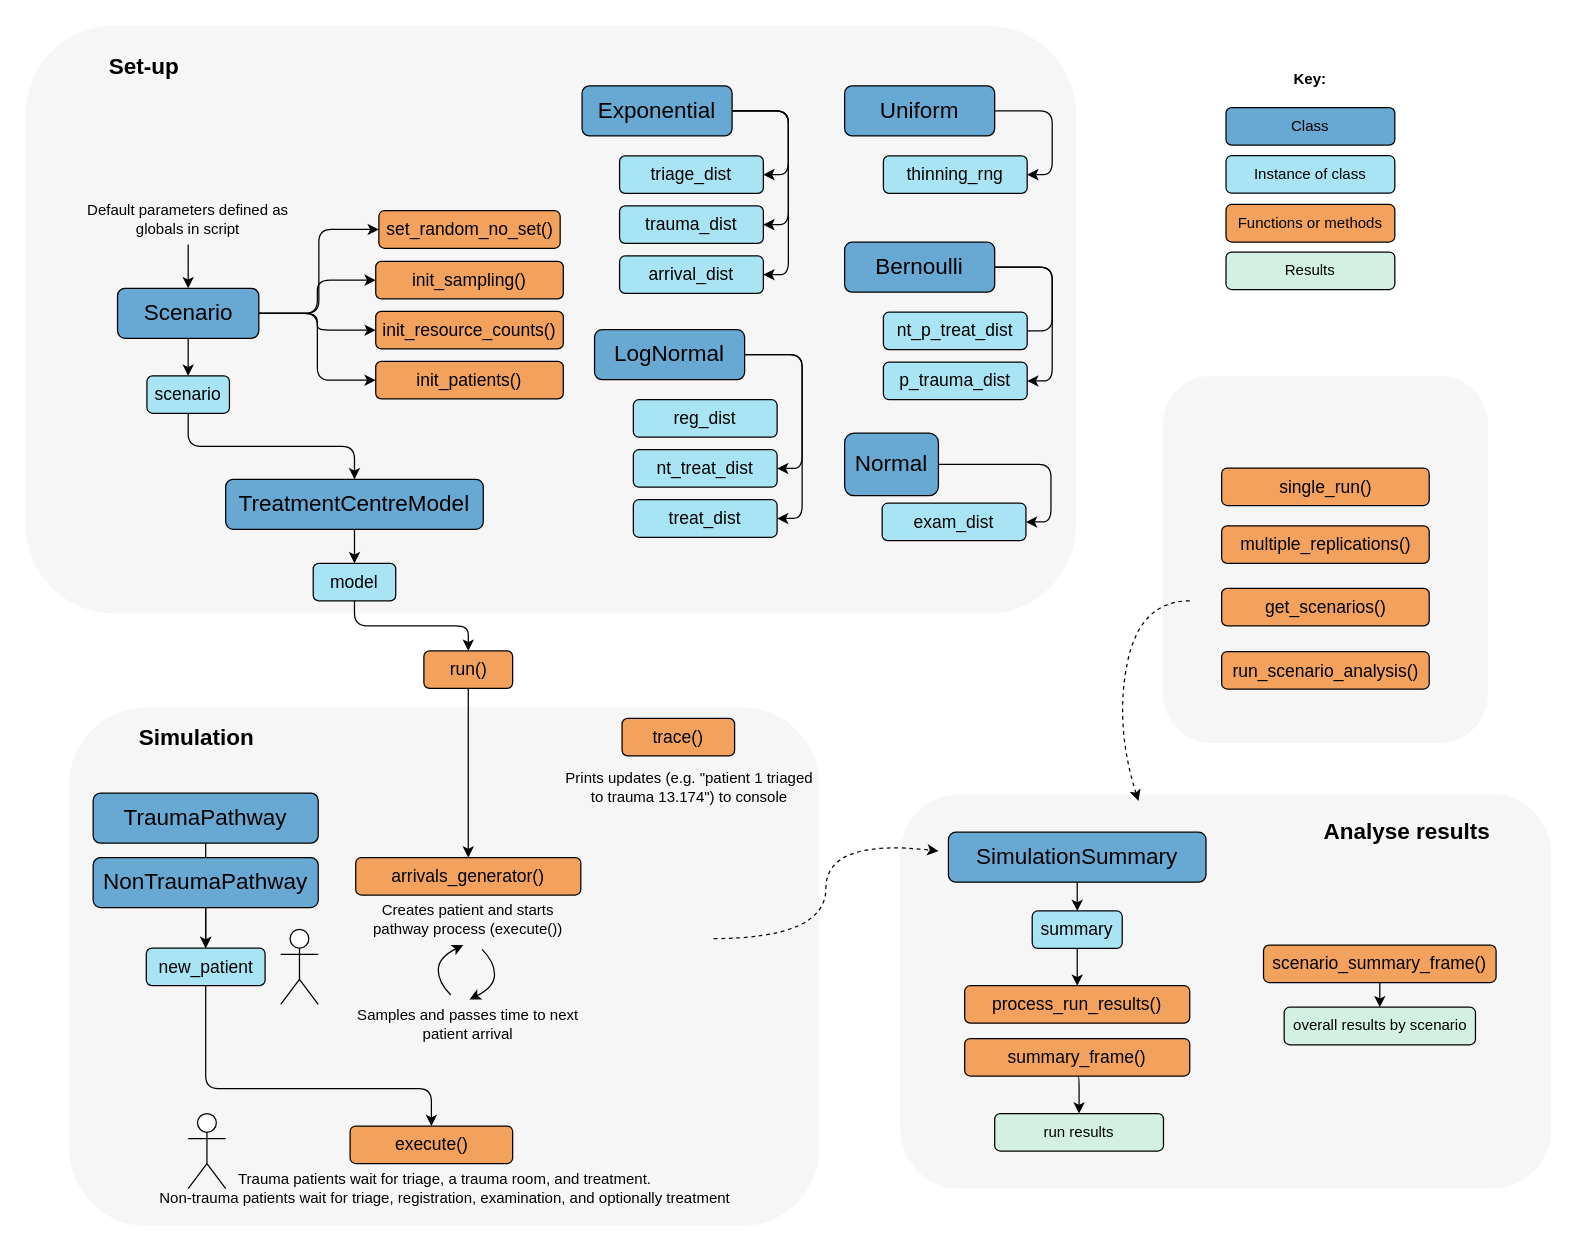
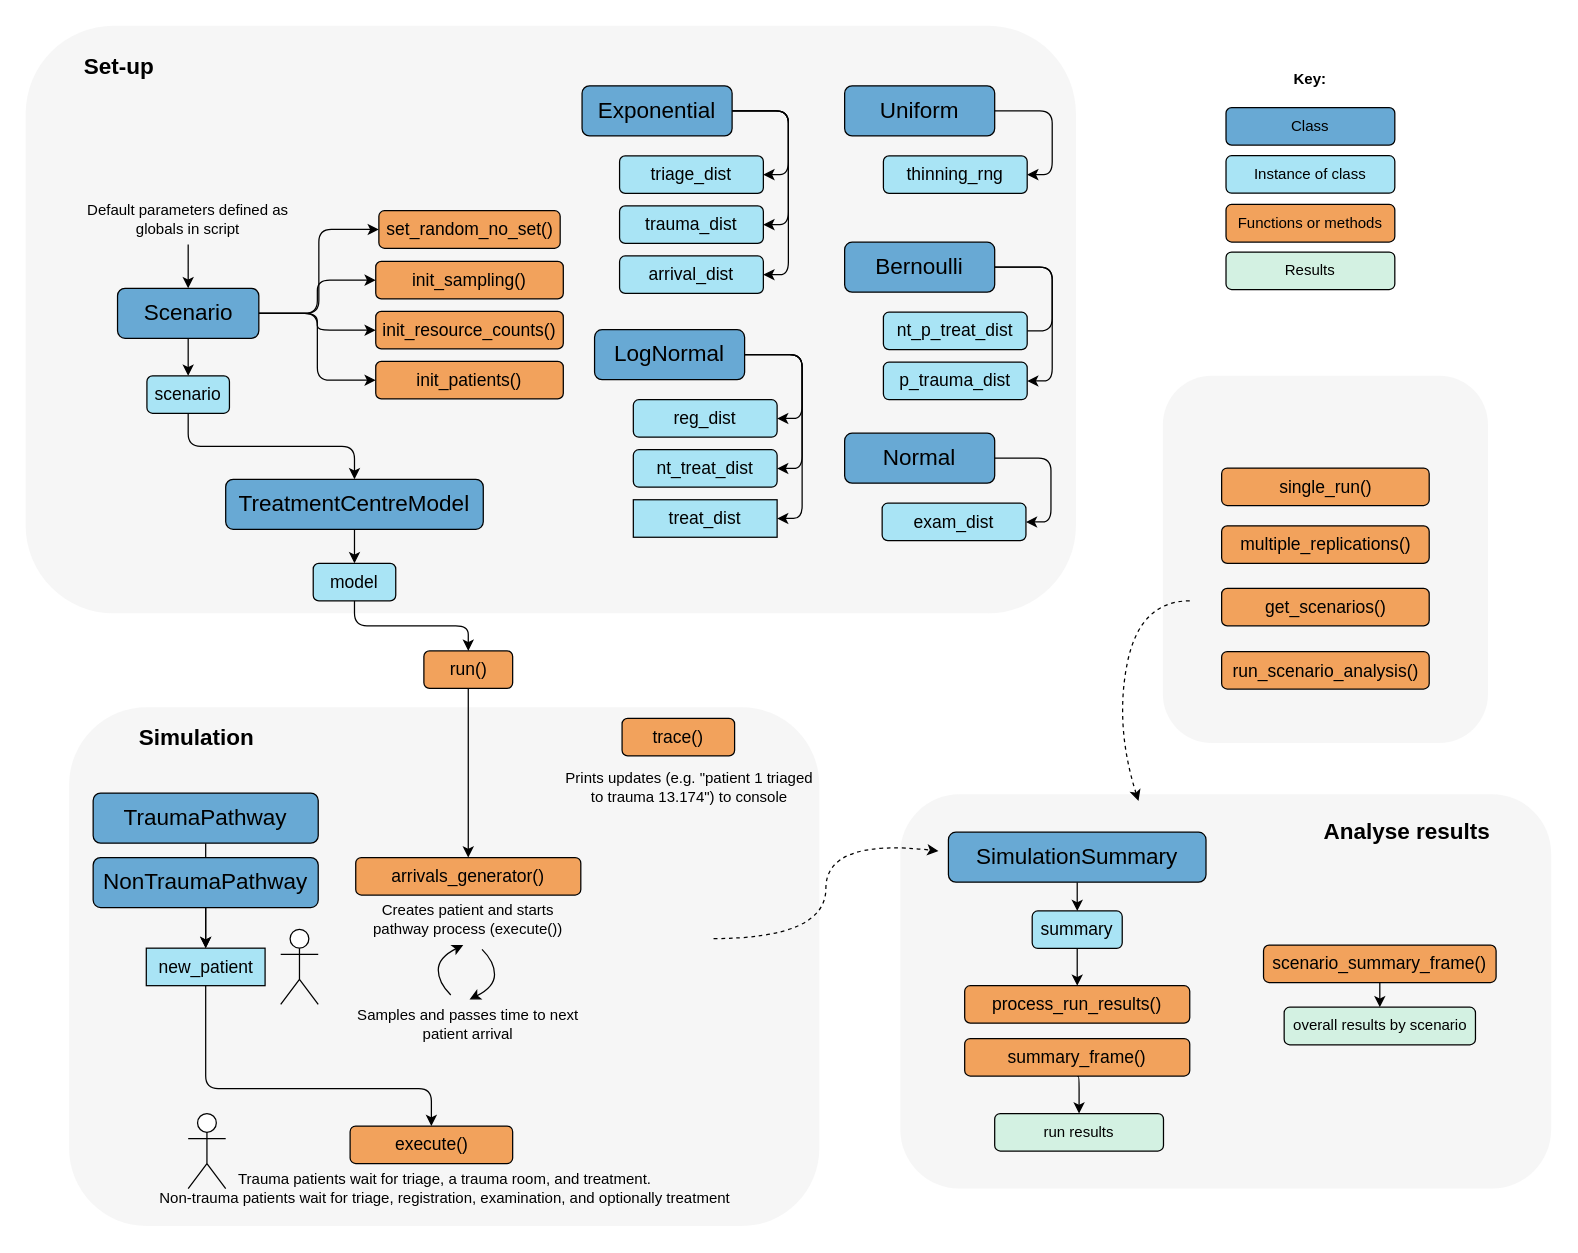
node "Set-up": moved (144, 66) -> (119, 66)
edge "LogNormal" -> "reg_dist": added
node "Normal": size 94x63 -> 150x50
node "treat_dist": shape rounded rectangle -> rectangle
node "new_patient": shape rounded rectangle -> rectangle
